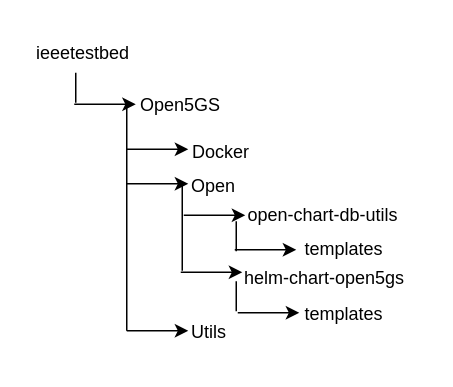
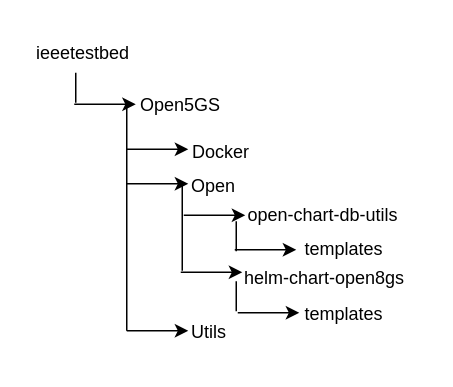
node "helm-chart-open5gs": label "helm-chart-open5gs" -> "helm-chart-open8gs"
